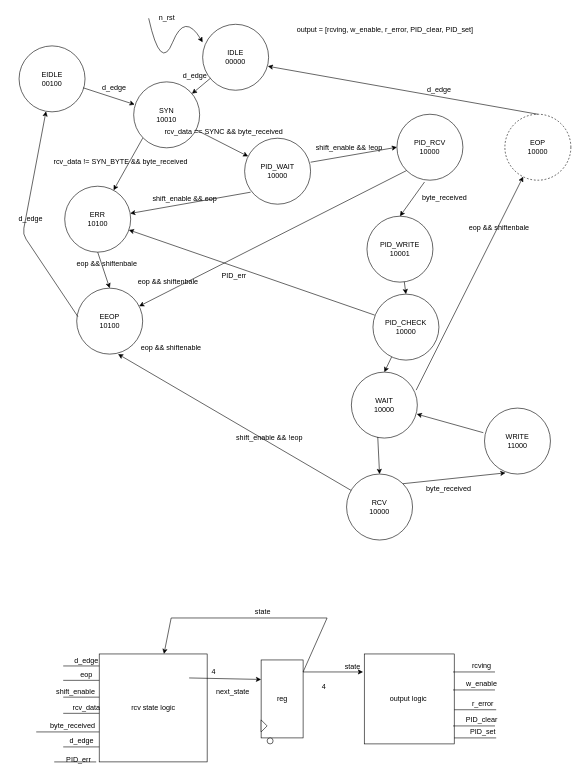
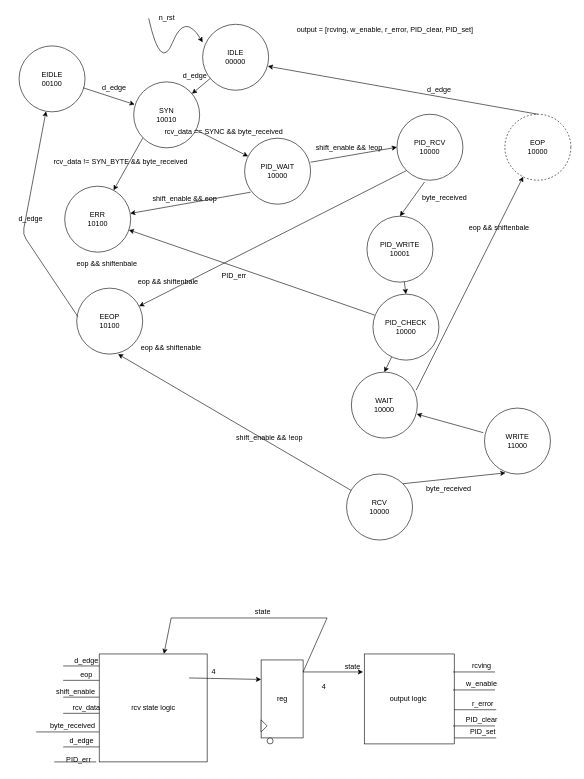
edge "ERR 10100" -> "EEOP 10100": removed
edge "WAIT 10000" -> "RCV 10000": removed
node "next_state": removed
